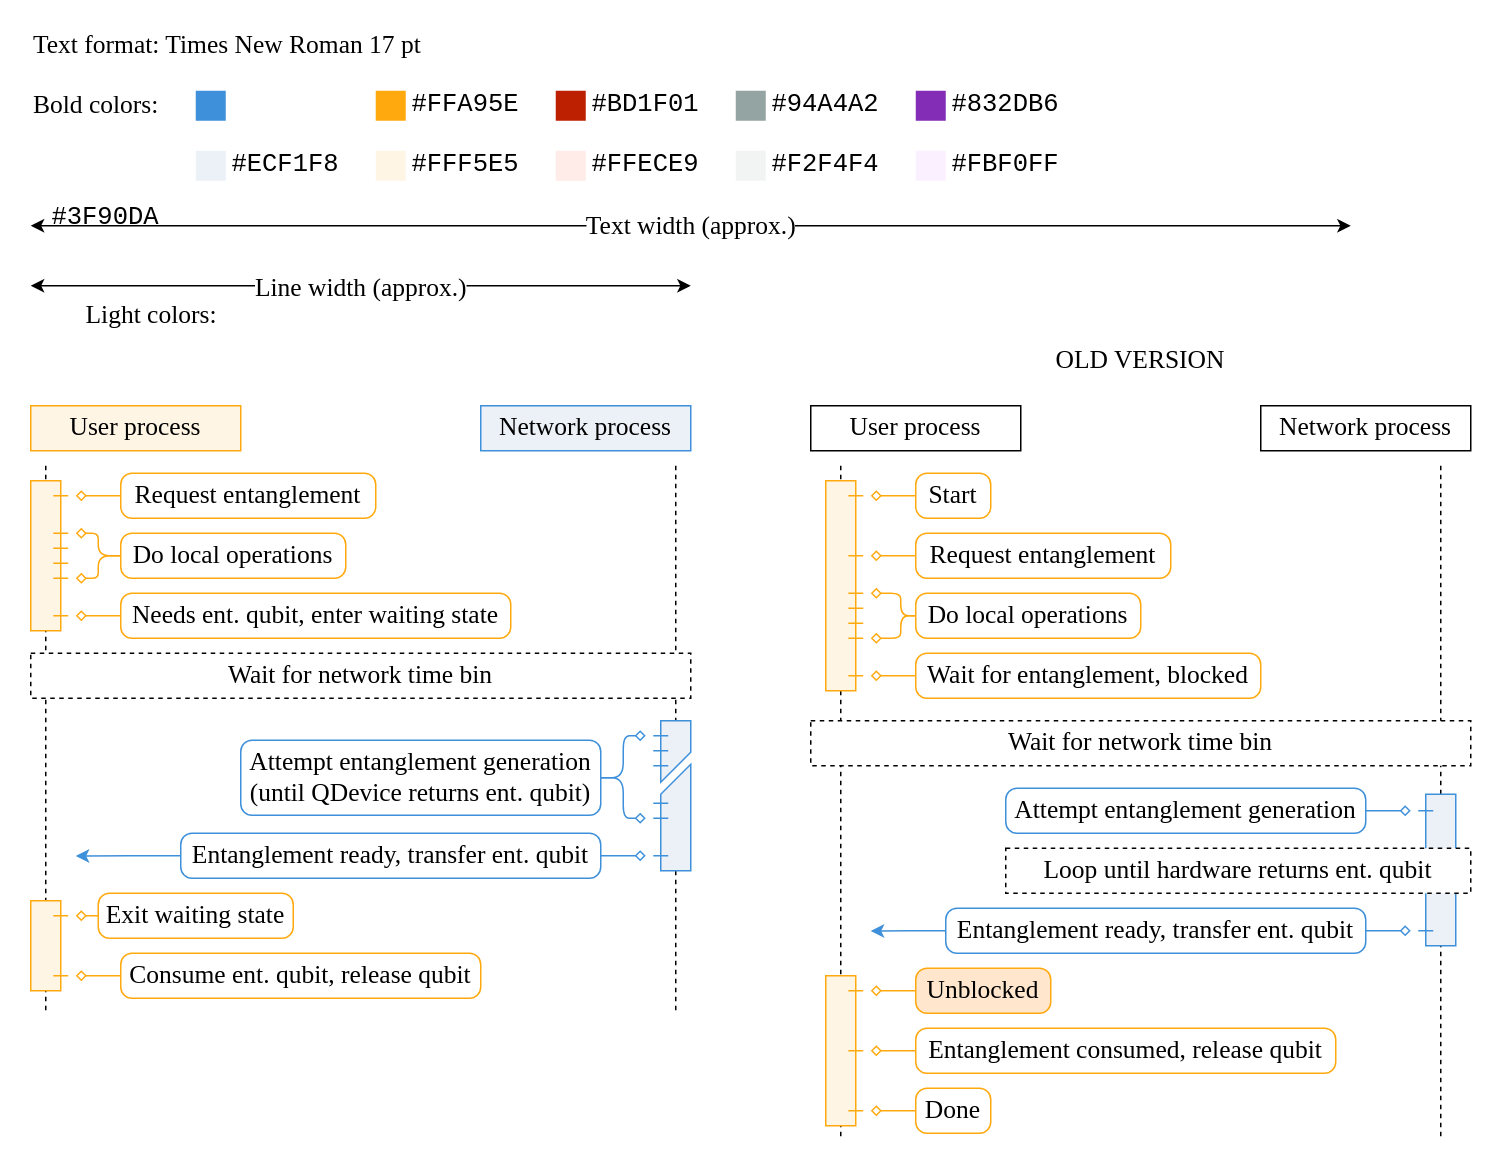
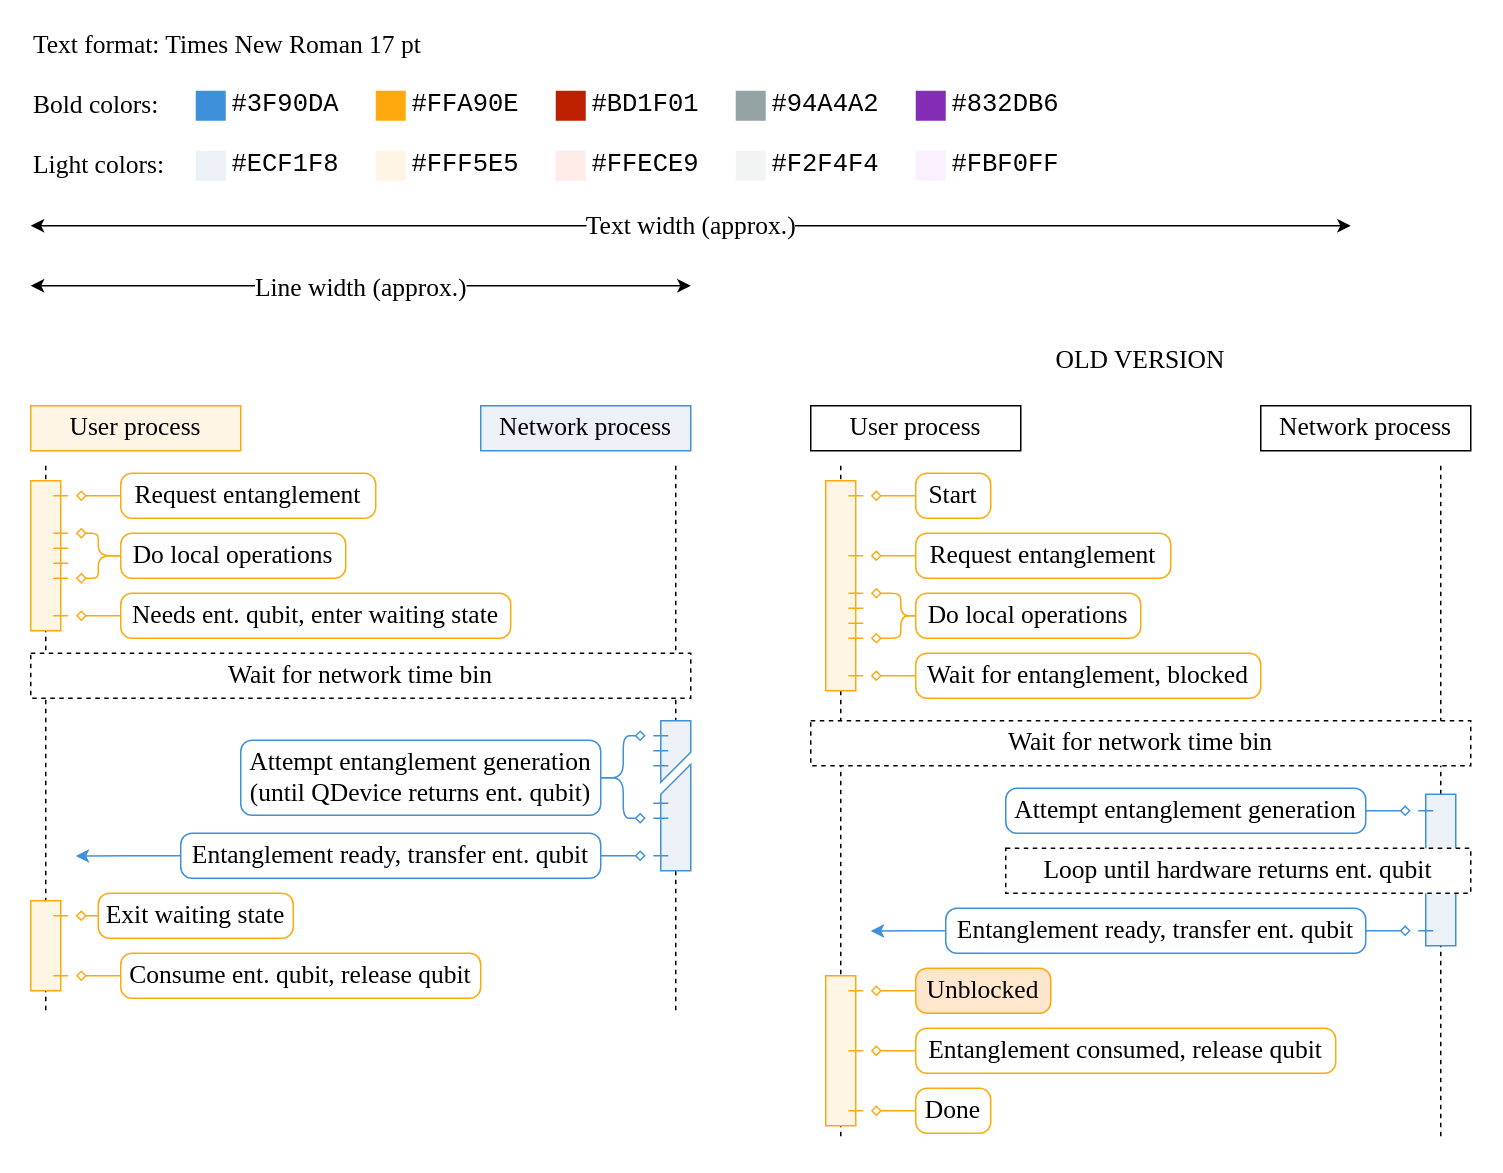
node "#FFA95E": label "#FFA95E" -> "#FFA90E"
node "#3F90DA": moved (106, 218) -> (286, 106)
node "Light colors:": moved (158, 316) -> (106, 166)
